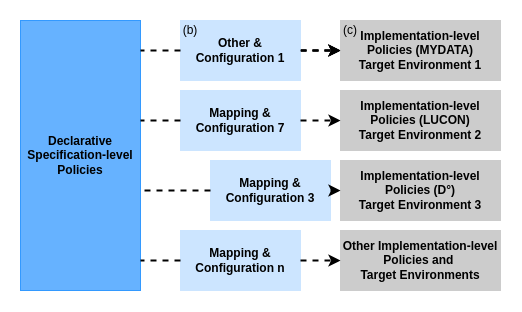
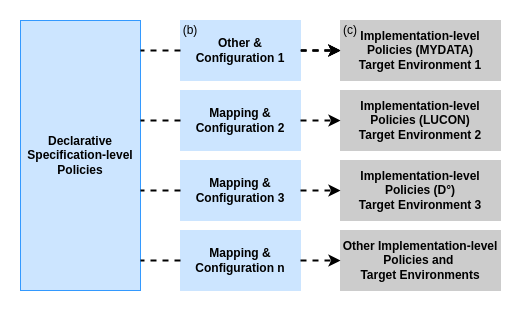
node "Mapping & Configuration 7": label "Mapping & Configuration 7" -> "Mapping & Configuration 2"
node "Declarative Specification-level Policies": fillcolor #66b2ff -> #cce5ff
node "Mapping & Configuration 3": moved (271, 191) -> (241, 191)
